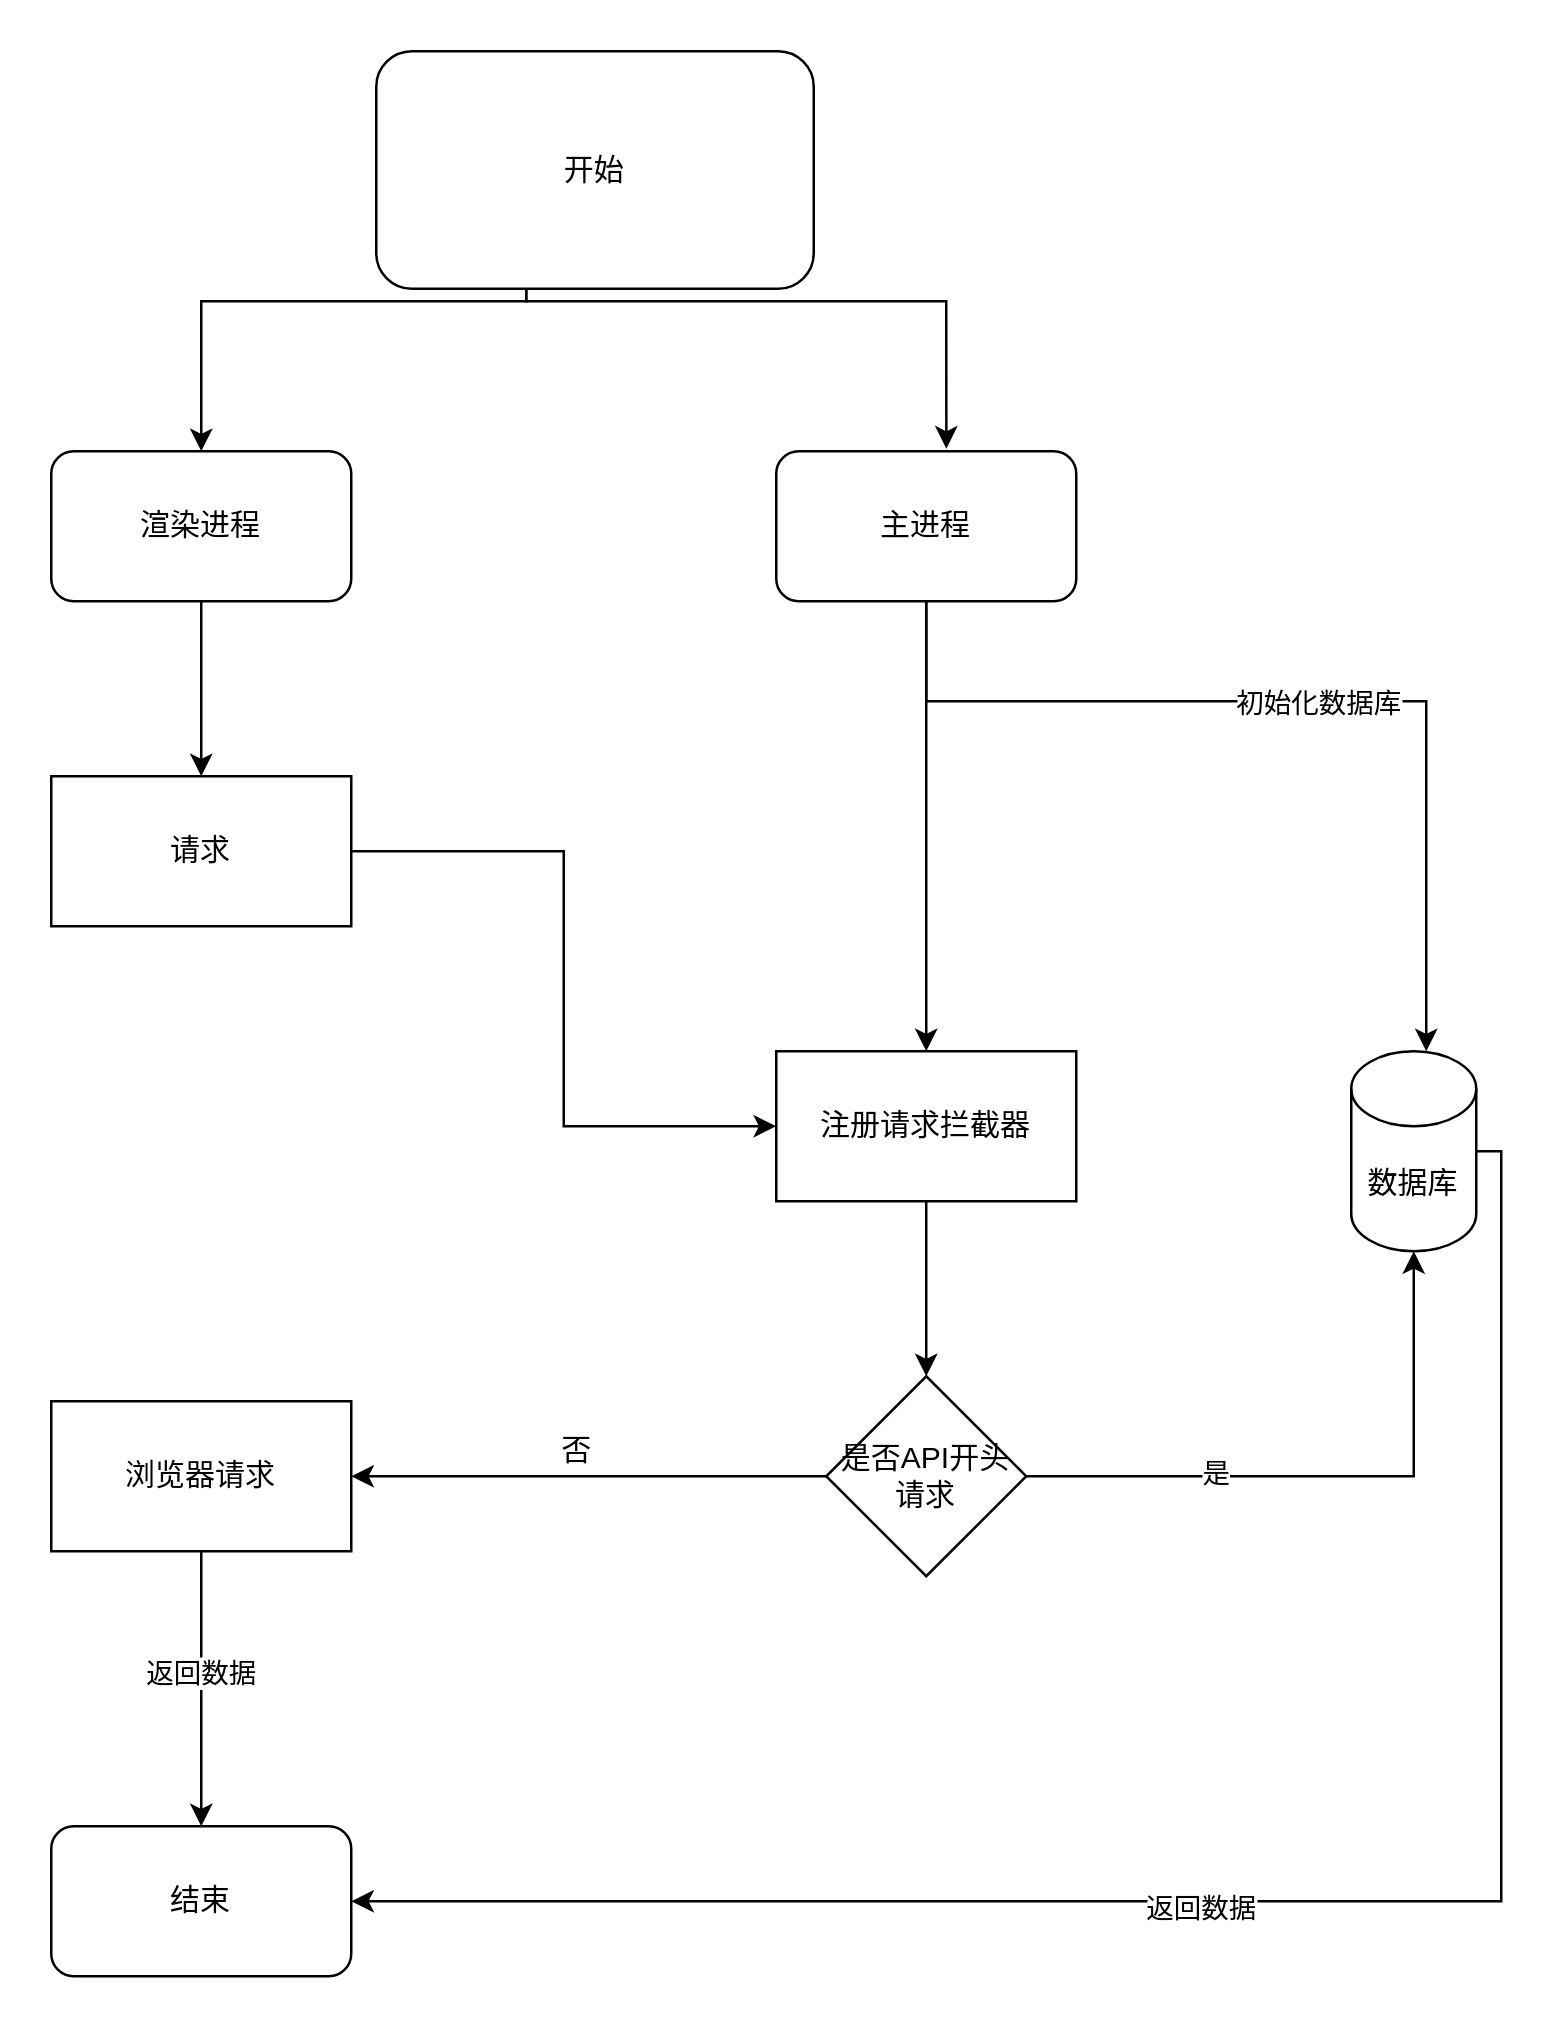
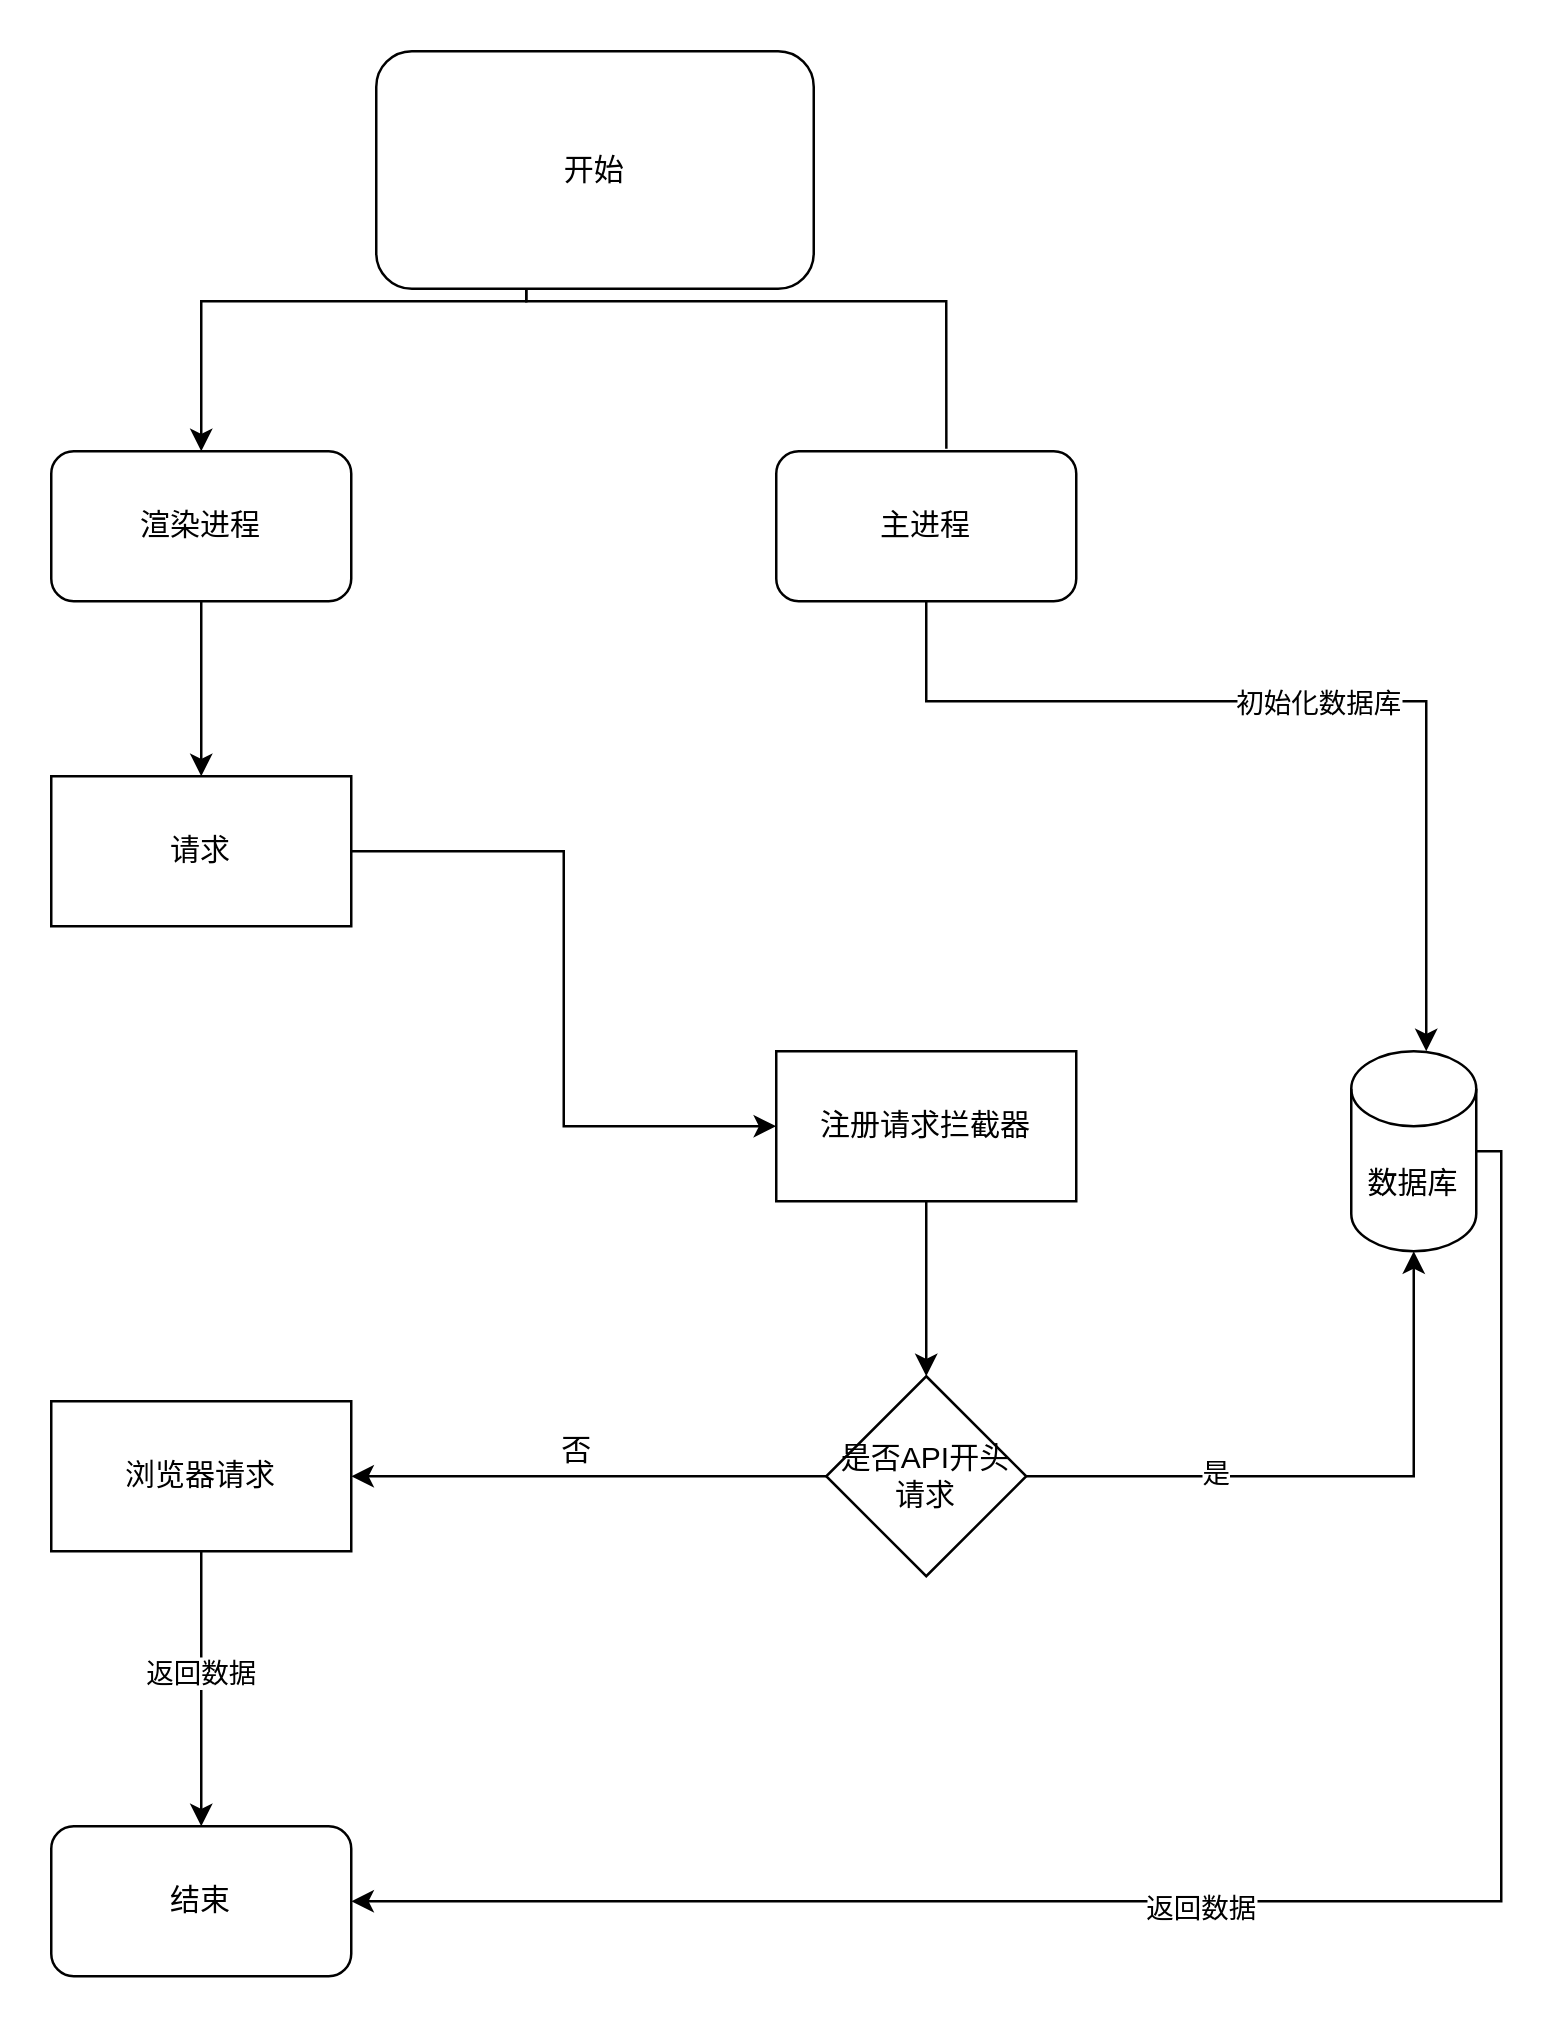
edge "开始" -> "主进程": arrowhead classic -> none
edge "主进程" -> "注册请求拦截器": removed
